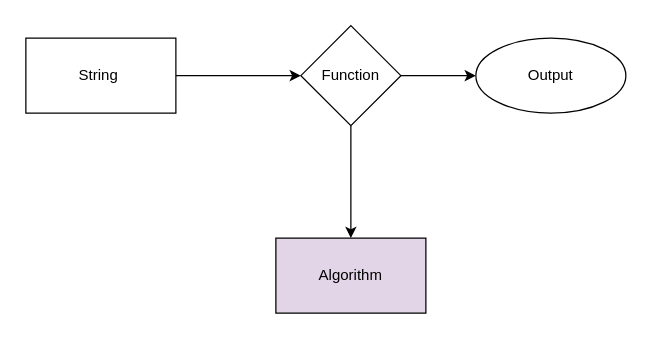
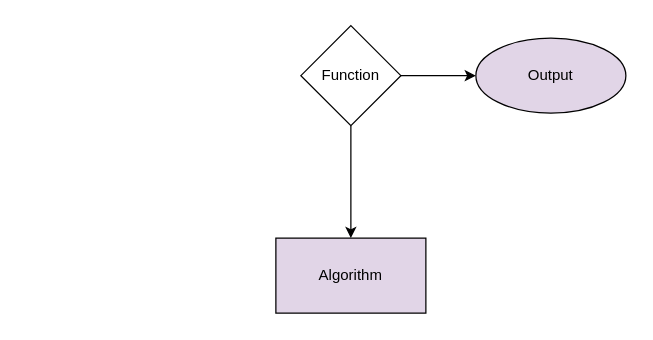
node "String": removed
edge "String" -> "Function": removed
node "Output": fillcolor #ffffff -> #e1d5e7
